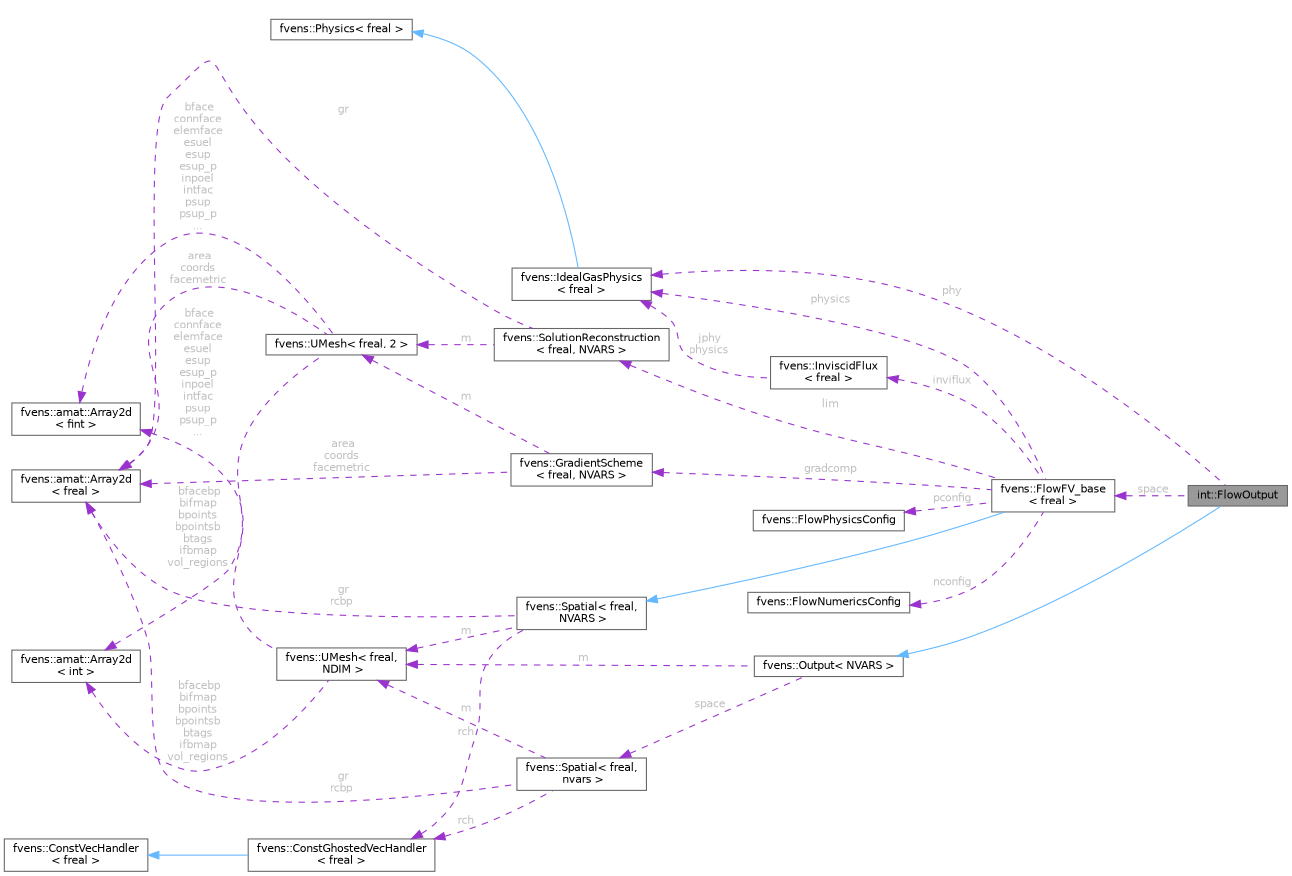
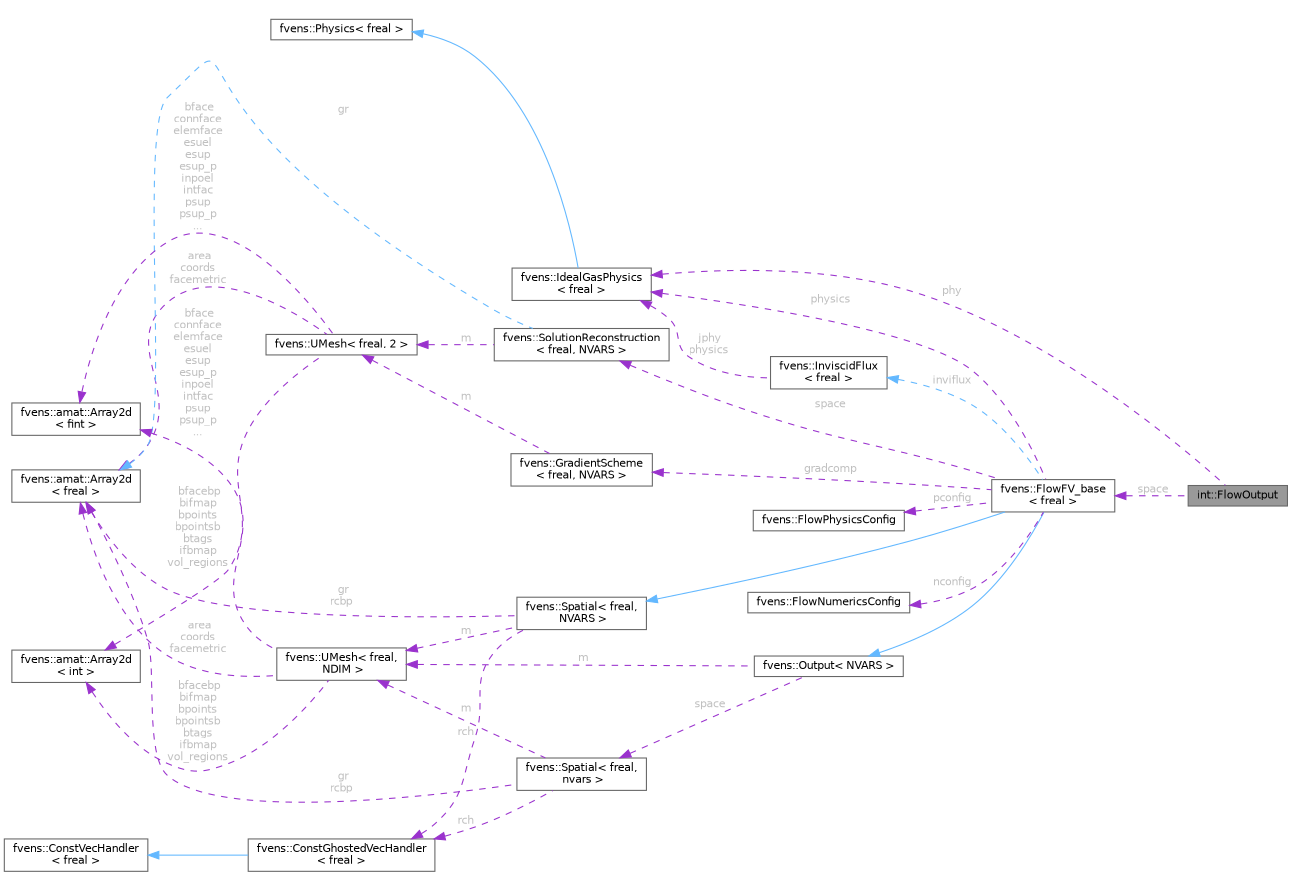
edge "fvens::SolutionReconstruction < freal, NVARS >" -> "fvens::amat::Array2d < freal >": color darkorchid3 -> steelblue1
edge "fvens::FlowFV_base < freal >" -> "fvens::SolutionReconstruction < freal, NVARS >": label " lim" -> " space"
edge "fvens::FlowFV_base < freal >" -> "fvens::InviscidFlux < freal >": color darkorchid3 -> steelblue1
edge "fvens::GradientScheme < freal, NVARS >" -> "fvens::amat::Array2d < freal >": now "fvens::UMesh< freal, NDIM >" -> "fvens::amat::Array2d < freal >"
edge "int::FlowOutput" -> "fvens::Output< NVARS >": now "fvens::FlowFV_base < freal >" -> "fvens::Output< NVARS >"
